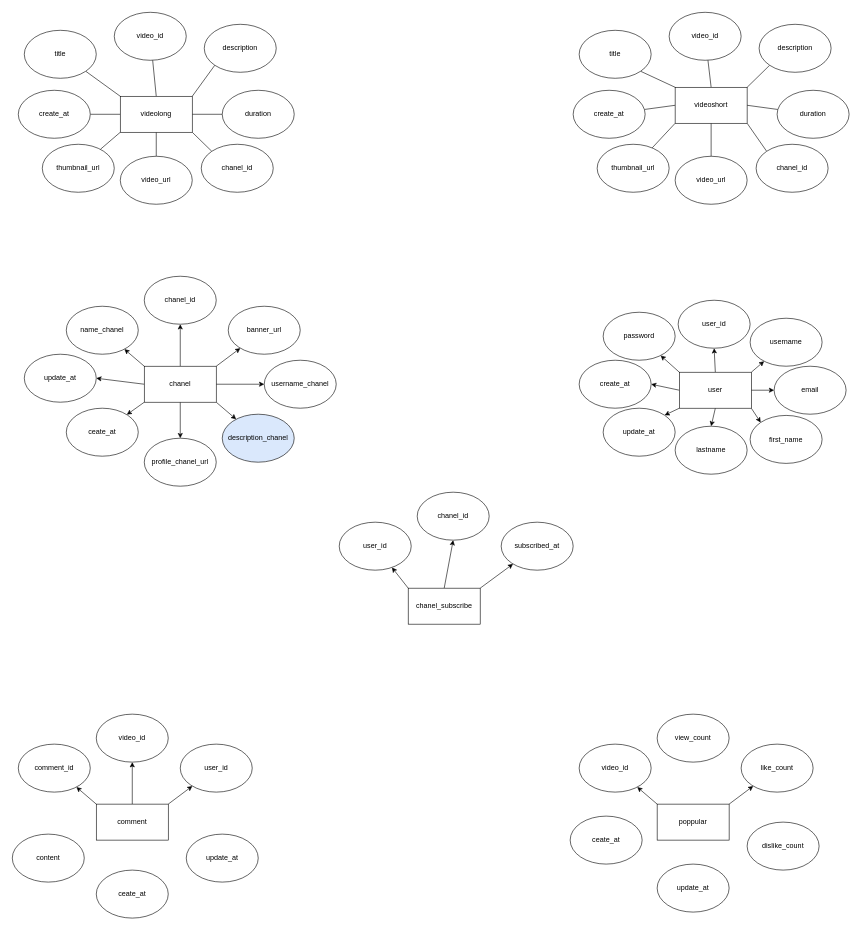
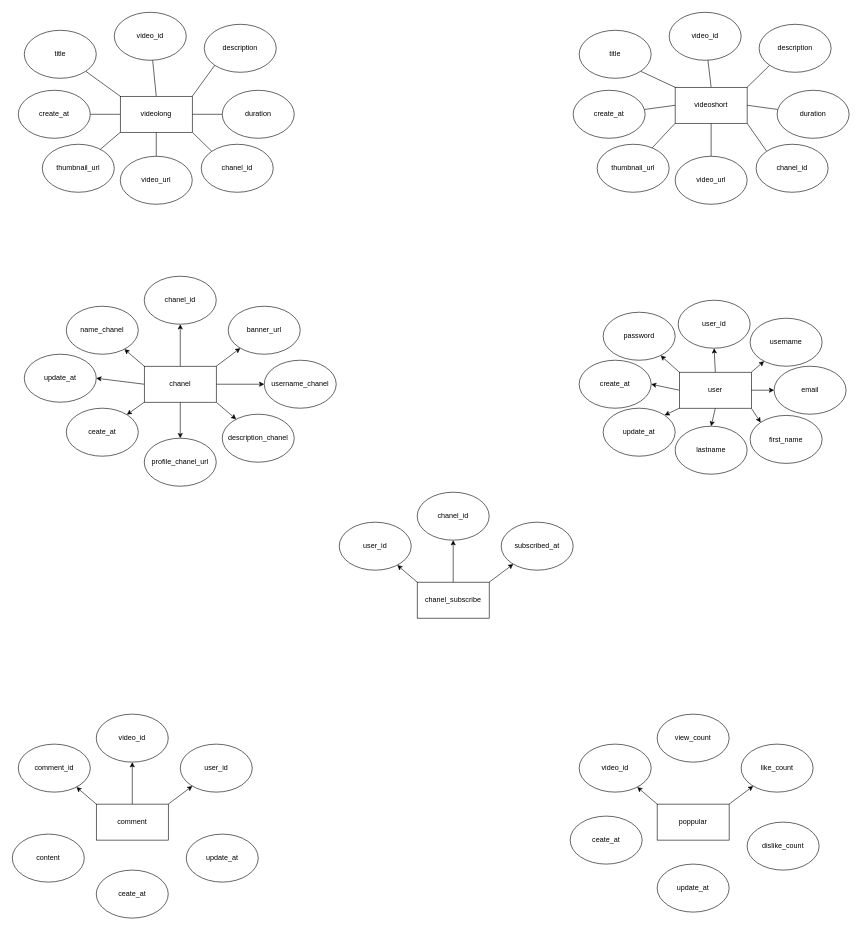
node "description_chanel": fillcolor #dae8fc -> #ffffff
node "chanel_subscribe": moved (444, 606) -> (453, 600)
